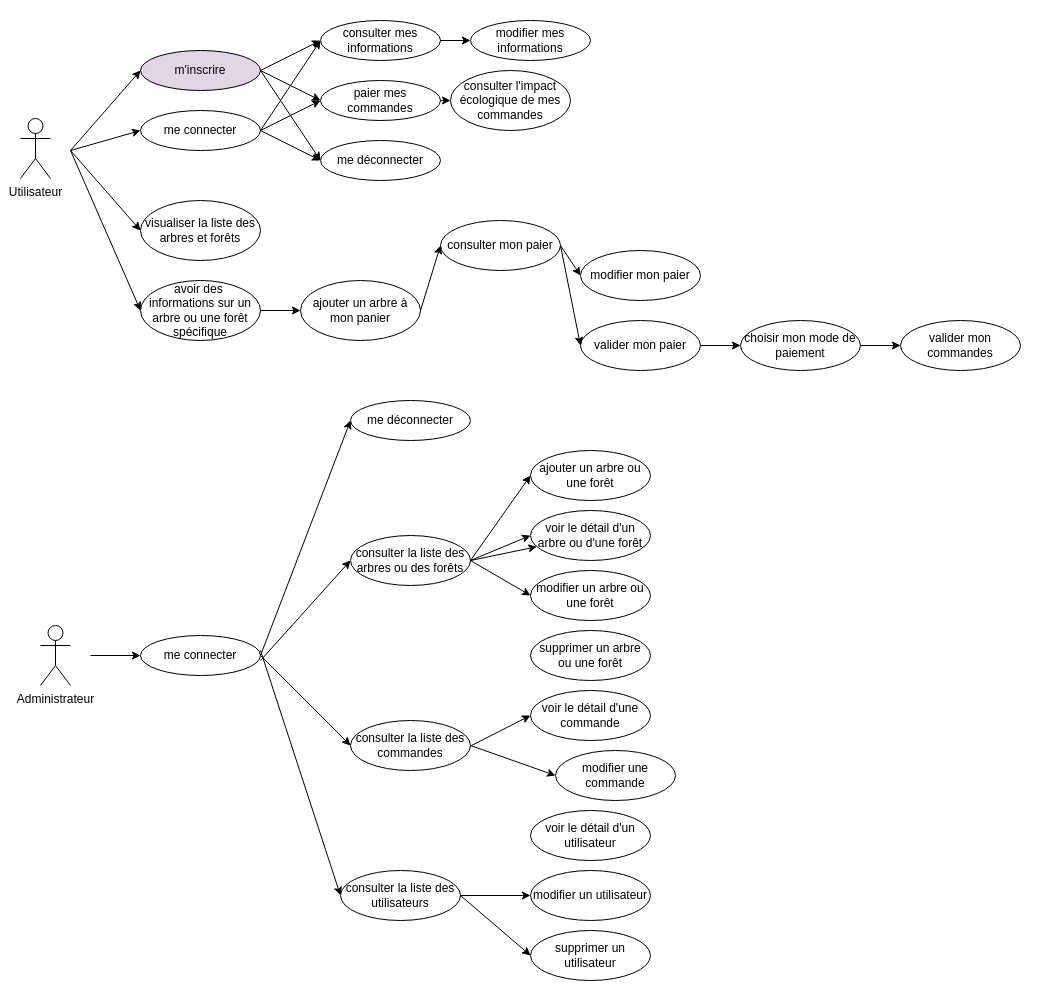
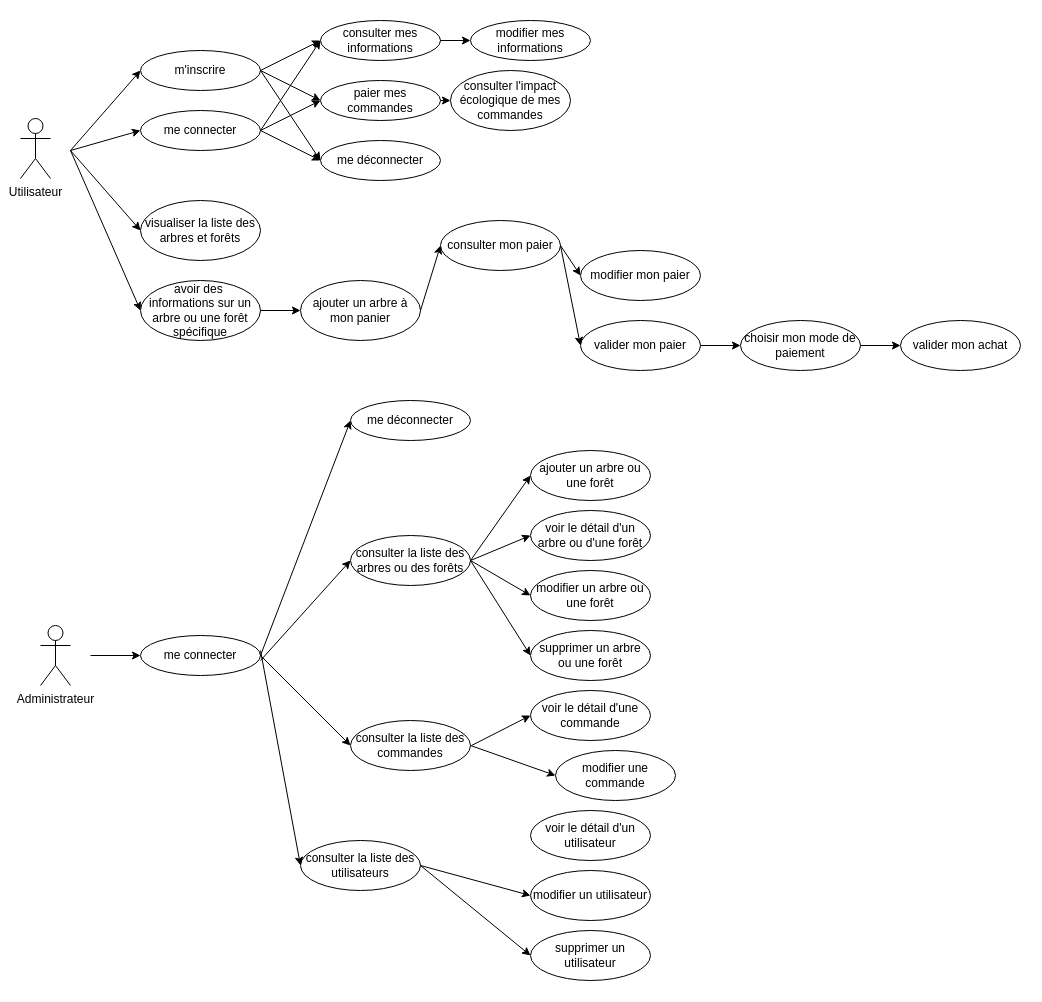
node "m'inscrire": fillcolor #e1d5e7 -> #ffffff
node "valider mon commandes": label "valider mon commandes" -> "valider mon achat"
edge "consulter la liste des arbres ou des forêts" -> "voir le détail d'un arbre ou d'une forêt": now "consulter la liste des arbres ou des forêts" -> "supprimer un arbre ou une forêt"
node "consulter la liste des utilisateurs": moved (401, 896) -> (361, 866)
